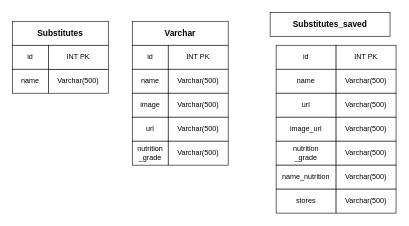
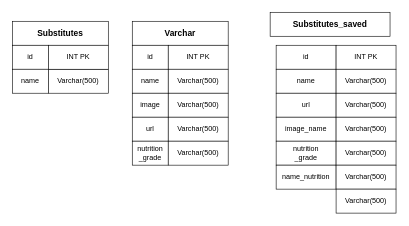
node "image_url": label "image_url" -> "image_name"
node "stores": removed
